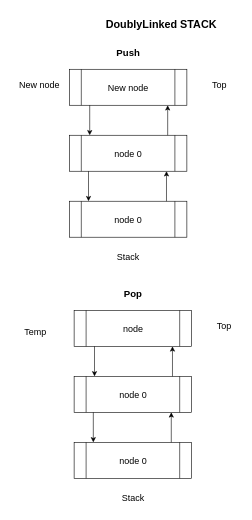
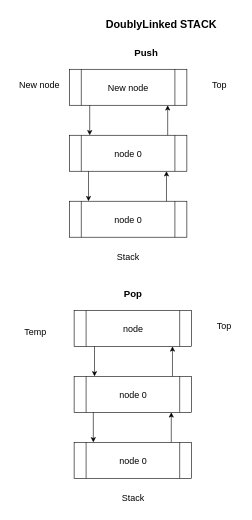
node "Push": moved (128, 53) -> (146, 53)
